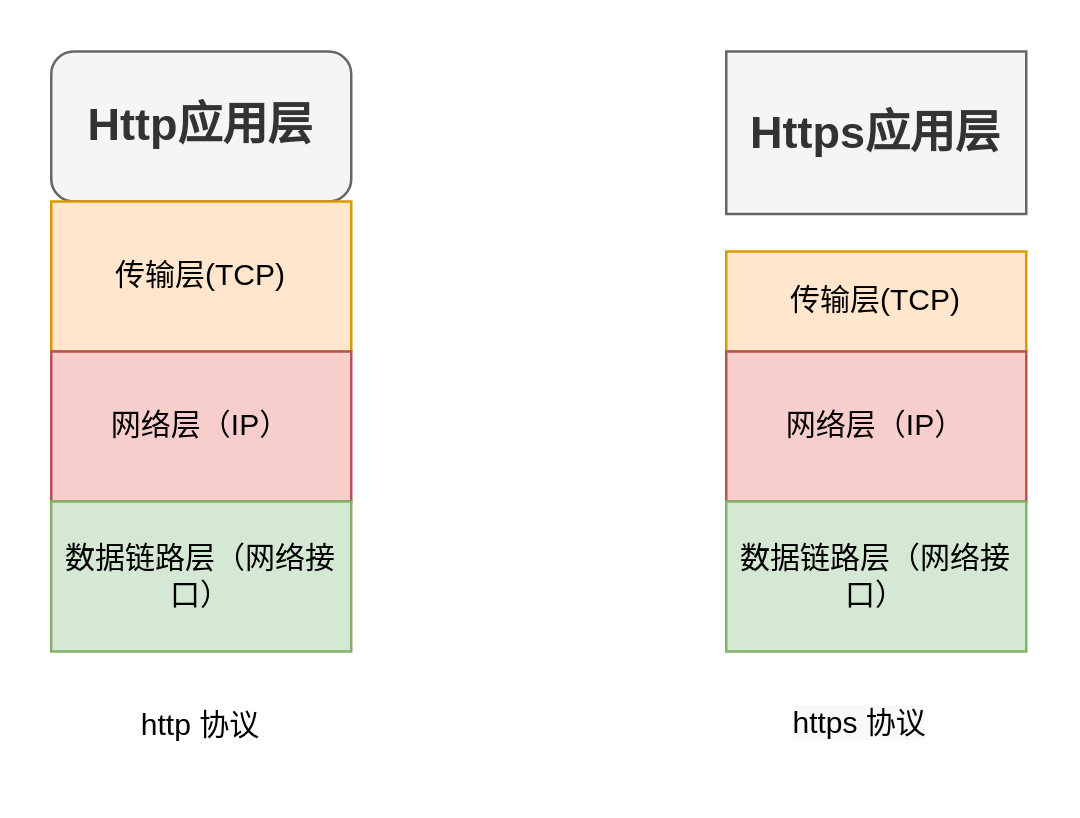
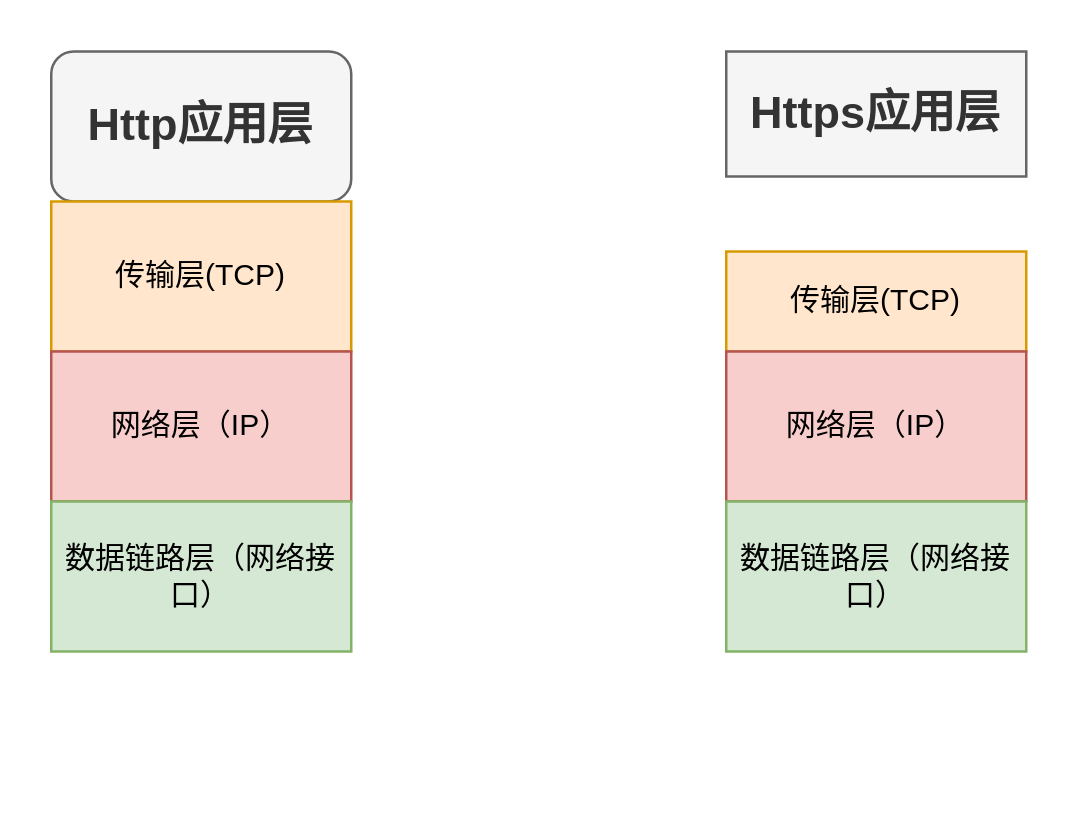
node "Https应用层": size 300x163 -> 300x125
node "http 协议": removed
node "https 协议": removed
